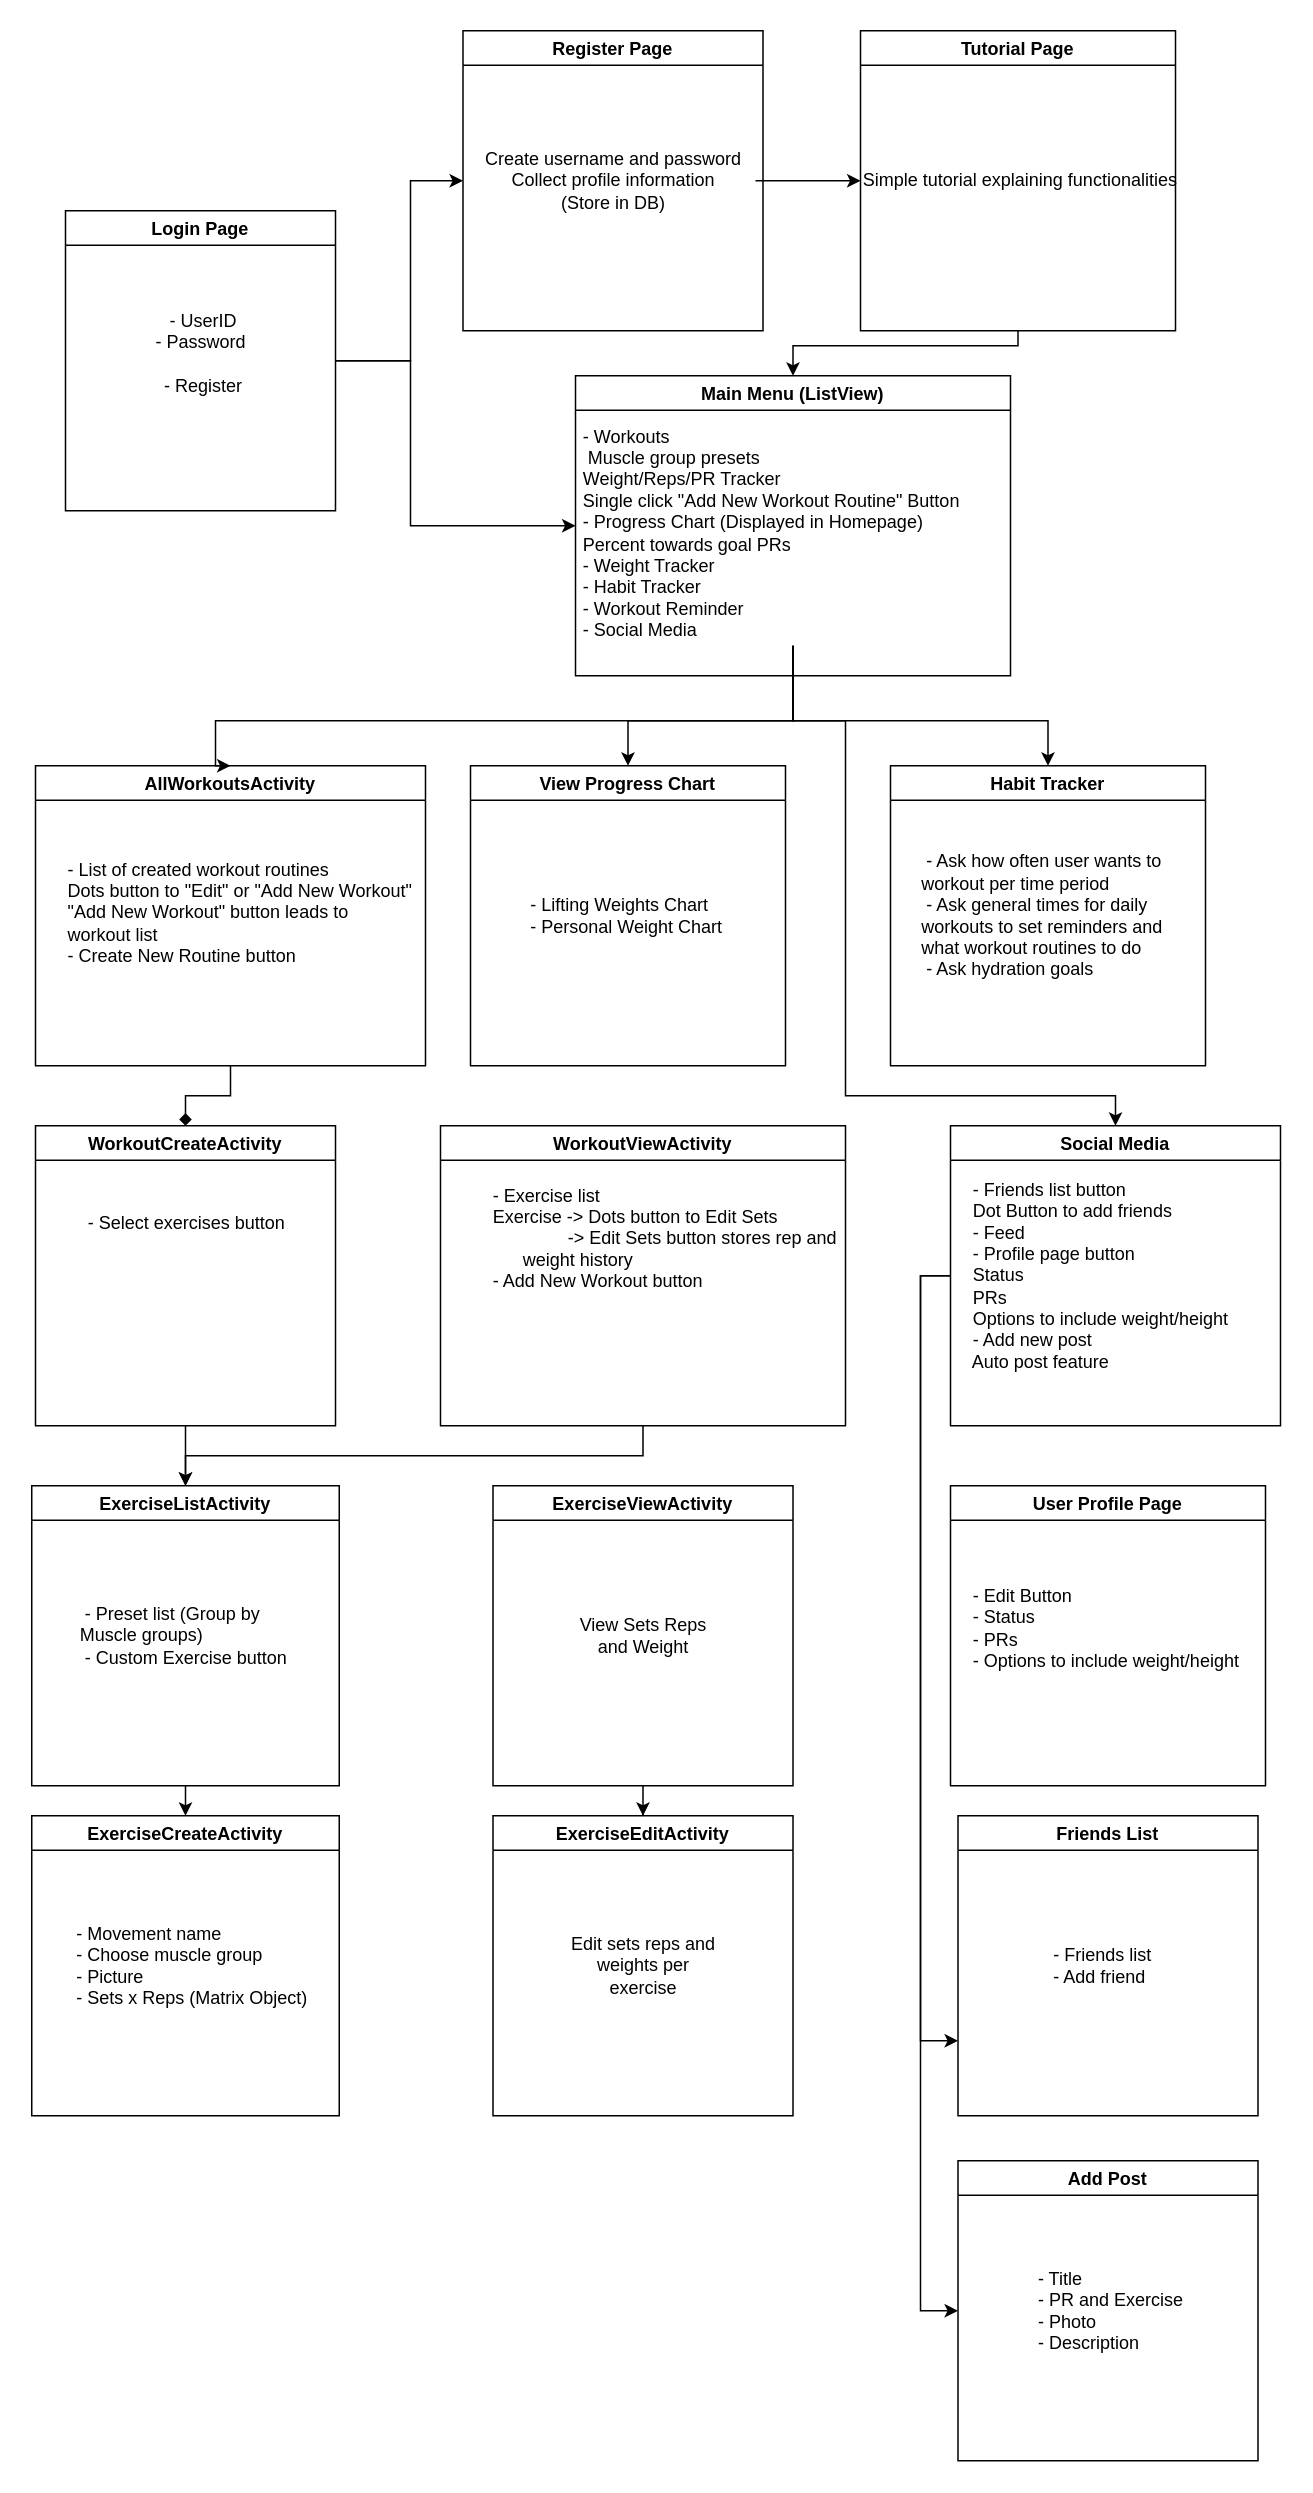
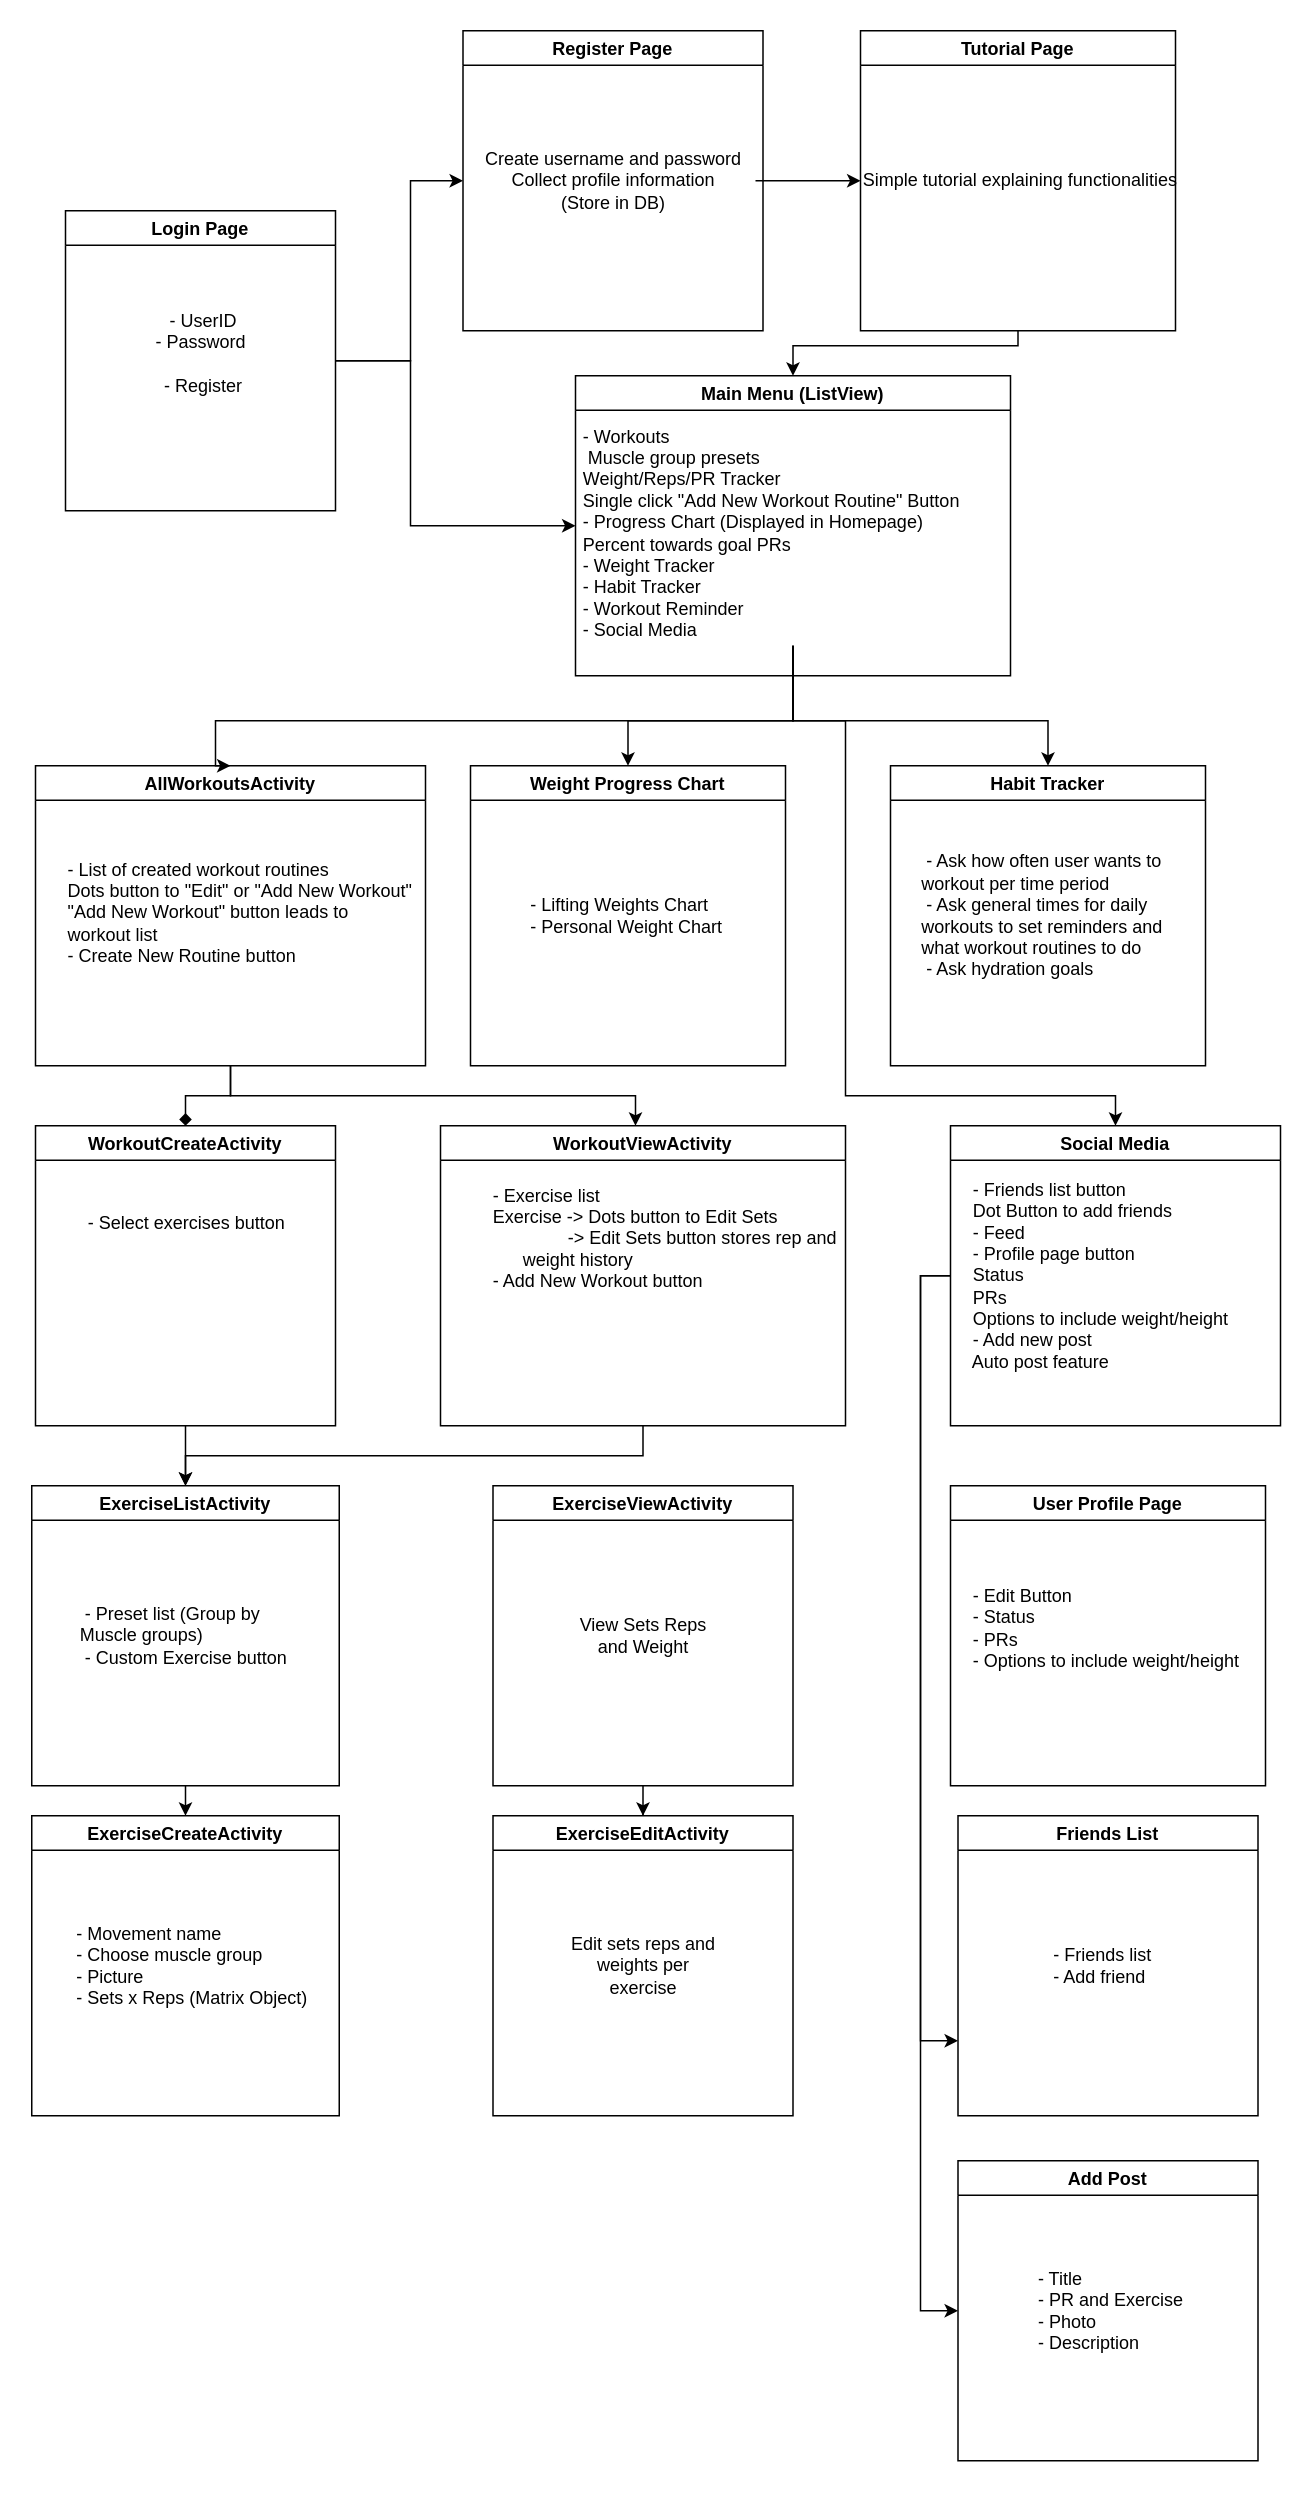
node "View Progress Chart": label "View Progress Chart" -> "Weight Progress Chart"
edge "AllWorkoutsActivity" -> "WorkoutViewActivity": added
